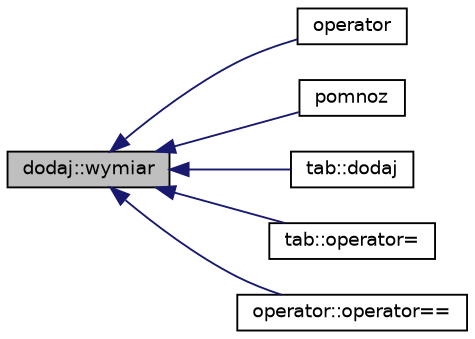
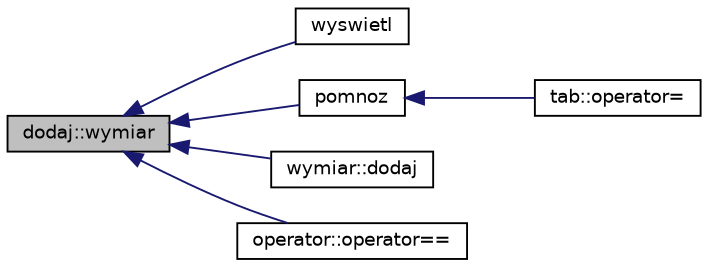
node "operator": label "operator" -> "wyswietl"
node "tab::dodaj": label "tab::dodaj" -> "wymiar::dodaj"
edge "tab::operator=" -> "dodaj::wymiar": now "tab::operator=" -> "pomnoz"
